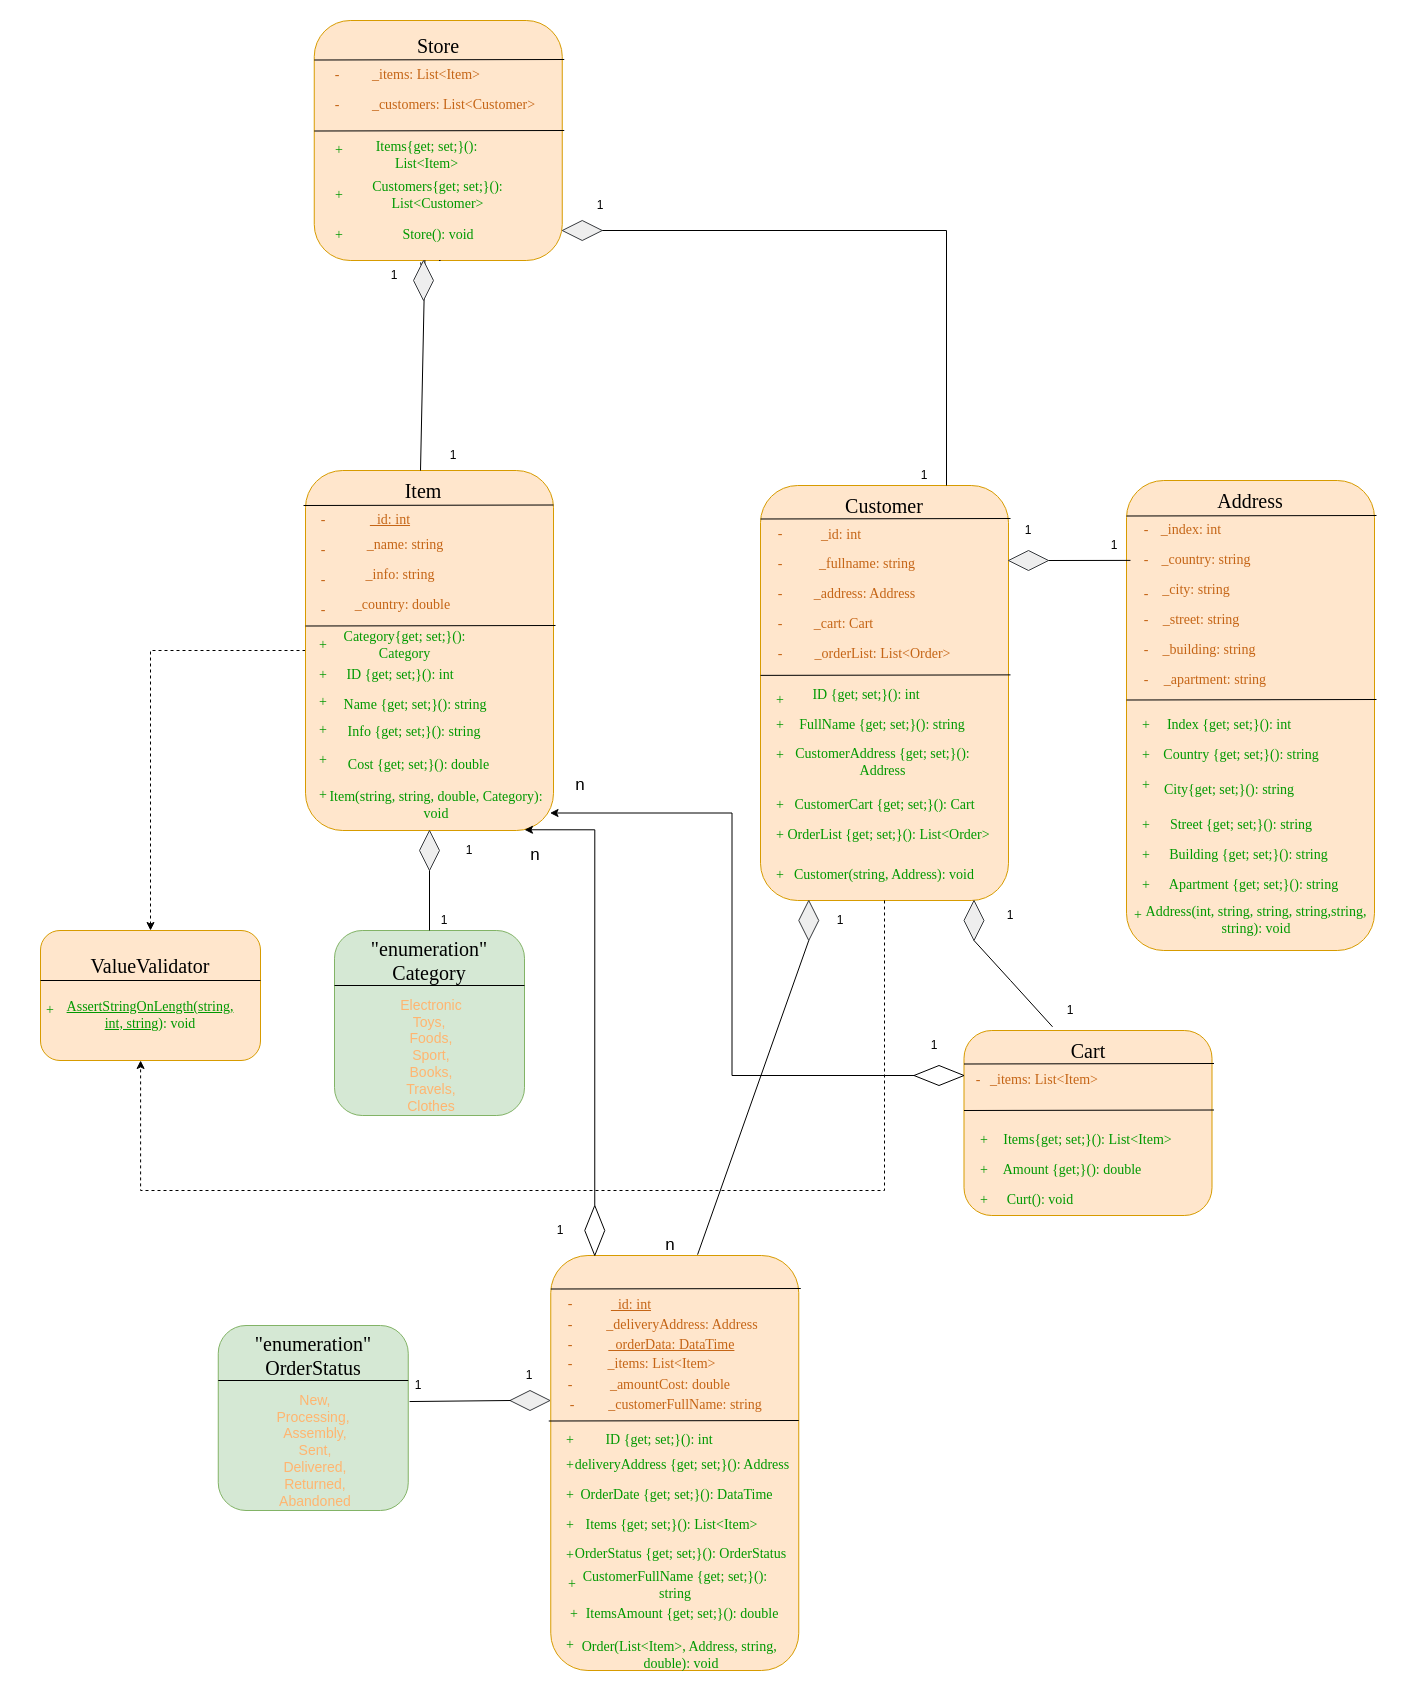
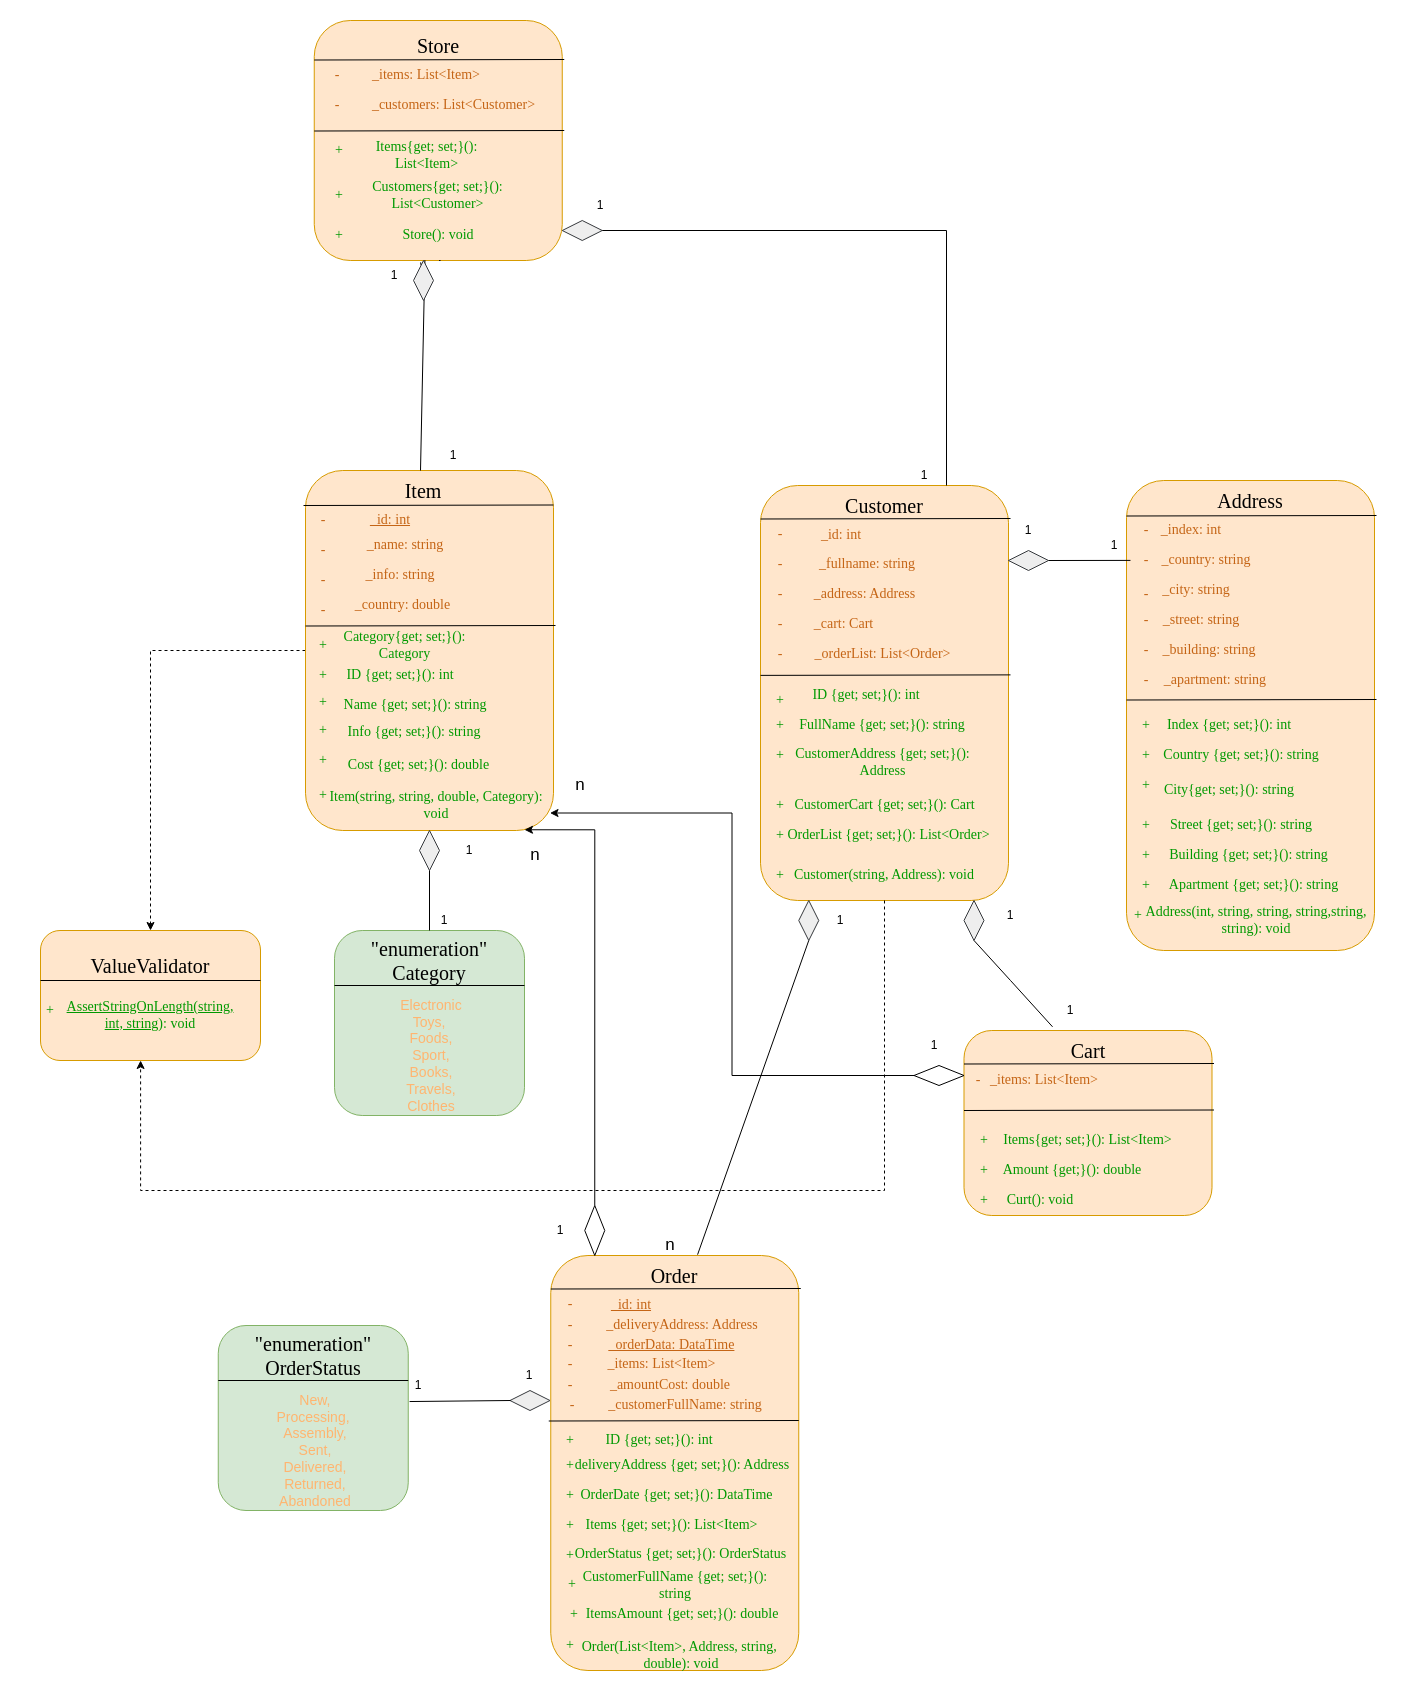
node "Order": added
